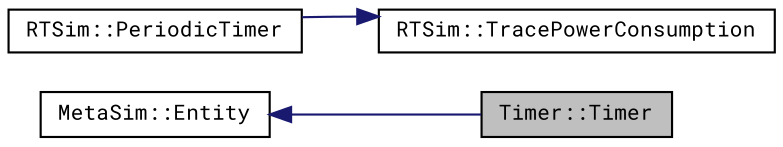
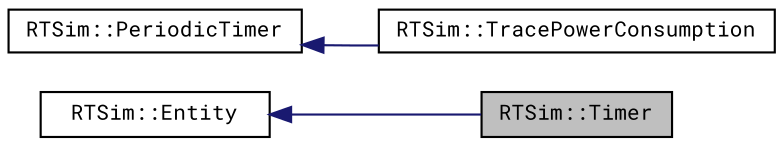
edge "RTSim::PeriodicTimer" -> "RTSim::TracePowerConsumption": reversed
node "MetaSim::Entity": label "MetaSim::Entity" -> "RTSim::Entity"
node "Timer::Timer": label "Timer::Timer" -> "RTSim::Timer"
